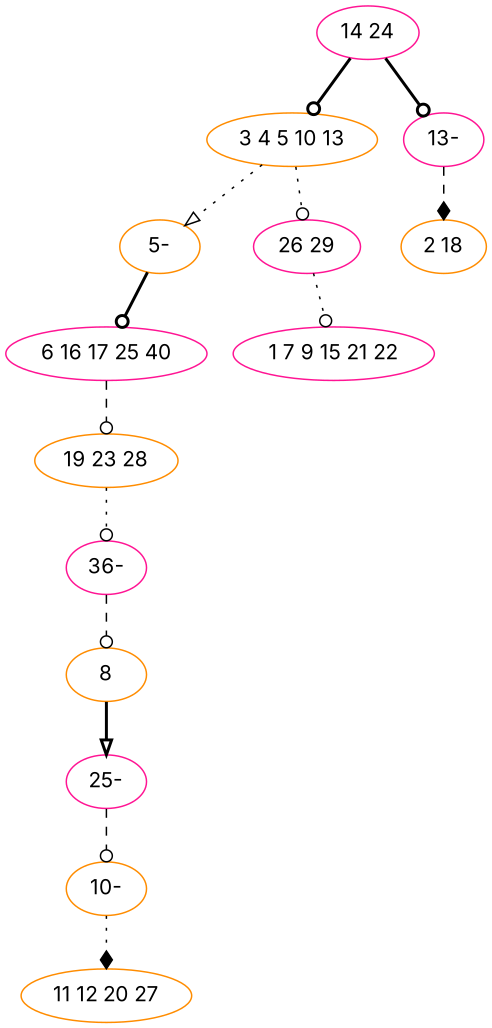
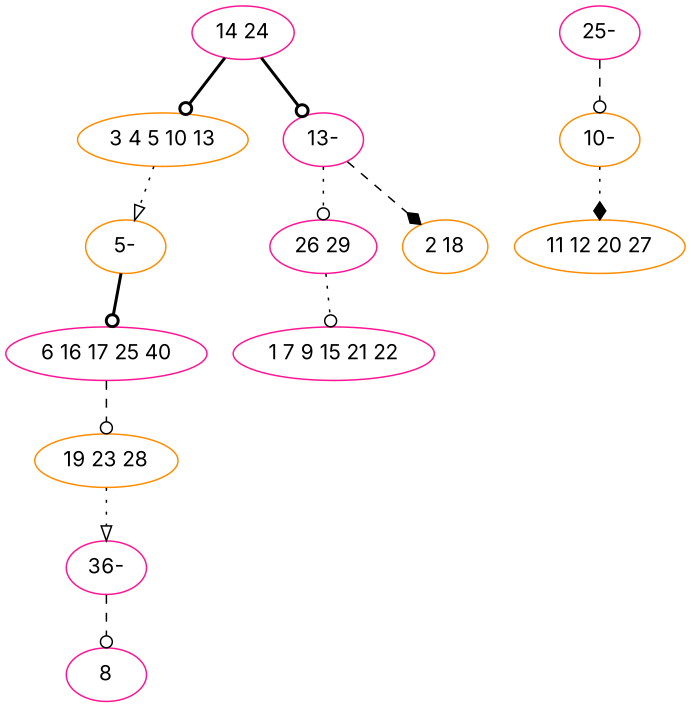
edge "3 4 5 10 13" -> "26 29": now "13-" -> "26 29"
edge "19 23 28" -> "36-": arrowhead odot -> onormal
node "8": color darkorange -> deeppink
edge "8" -> "25-": removed
